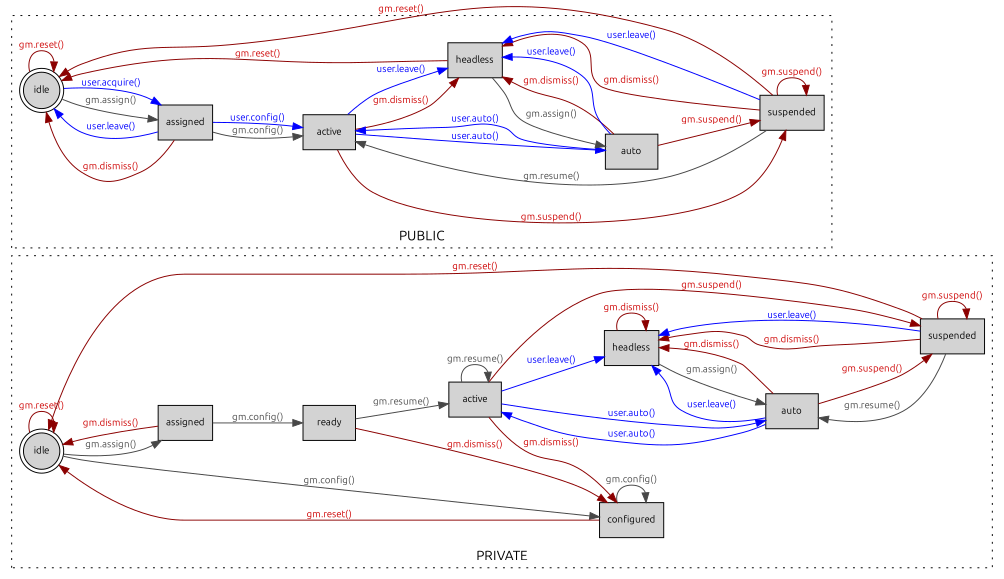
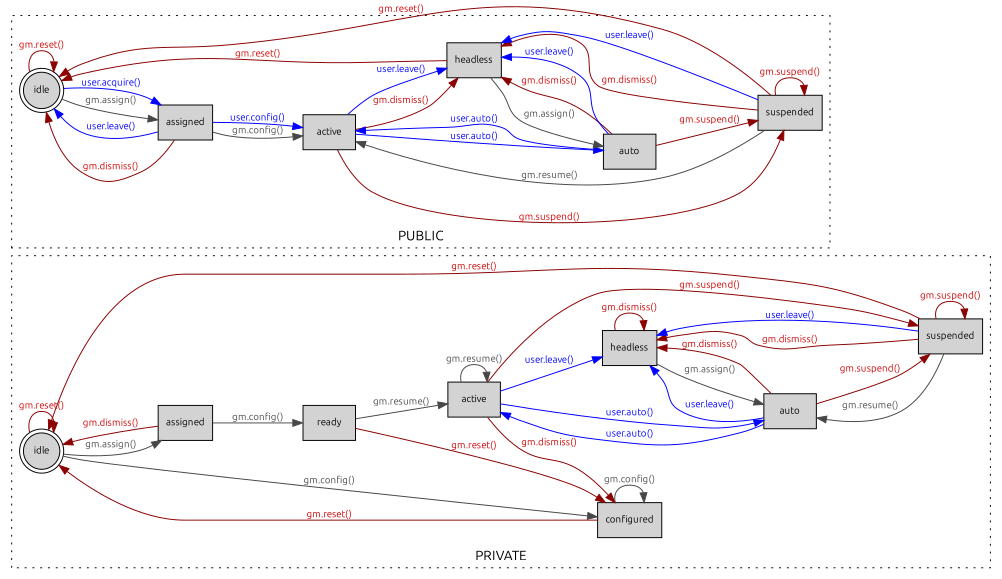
edge "ready" -> "configured": label "gm.dismiss()" -> "gm.reset()"
